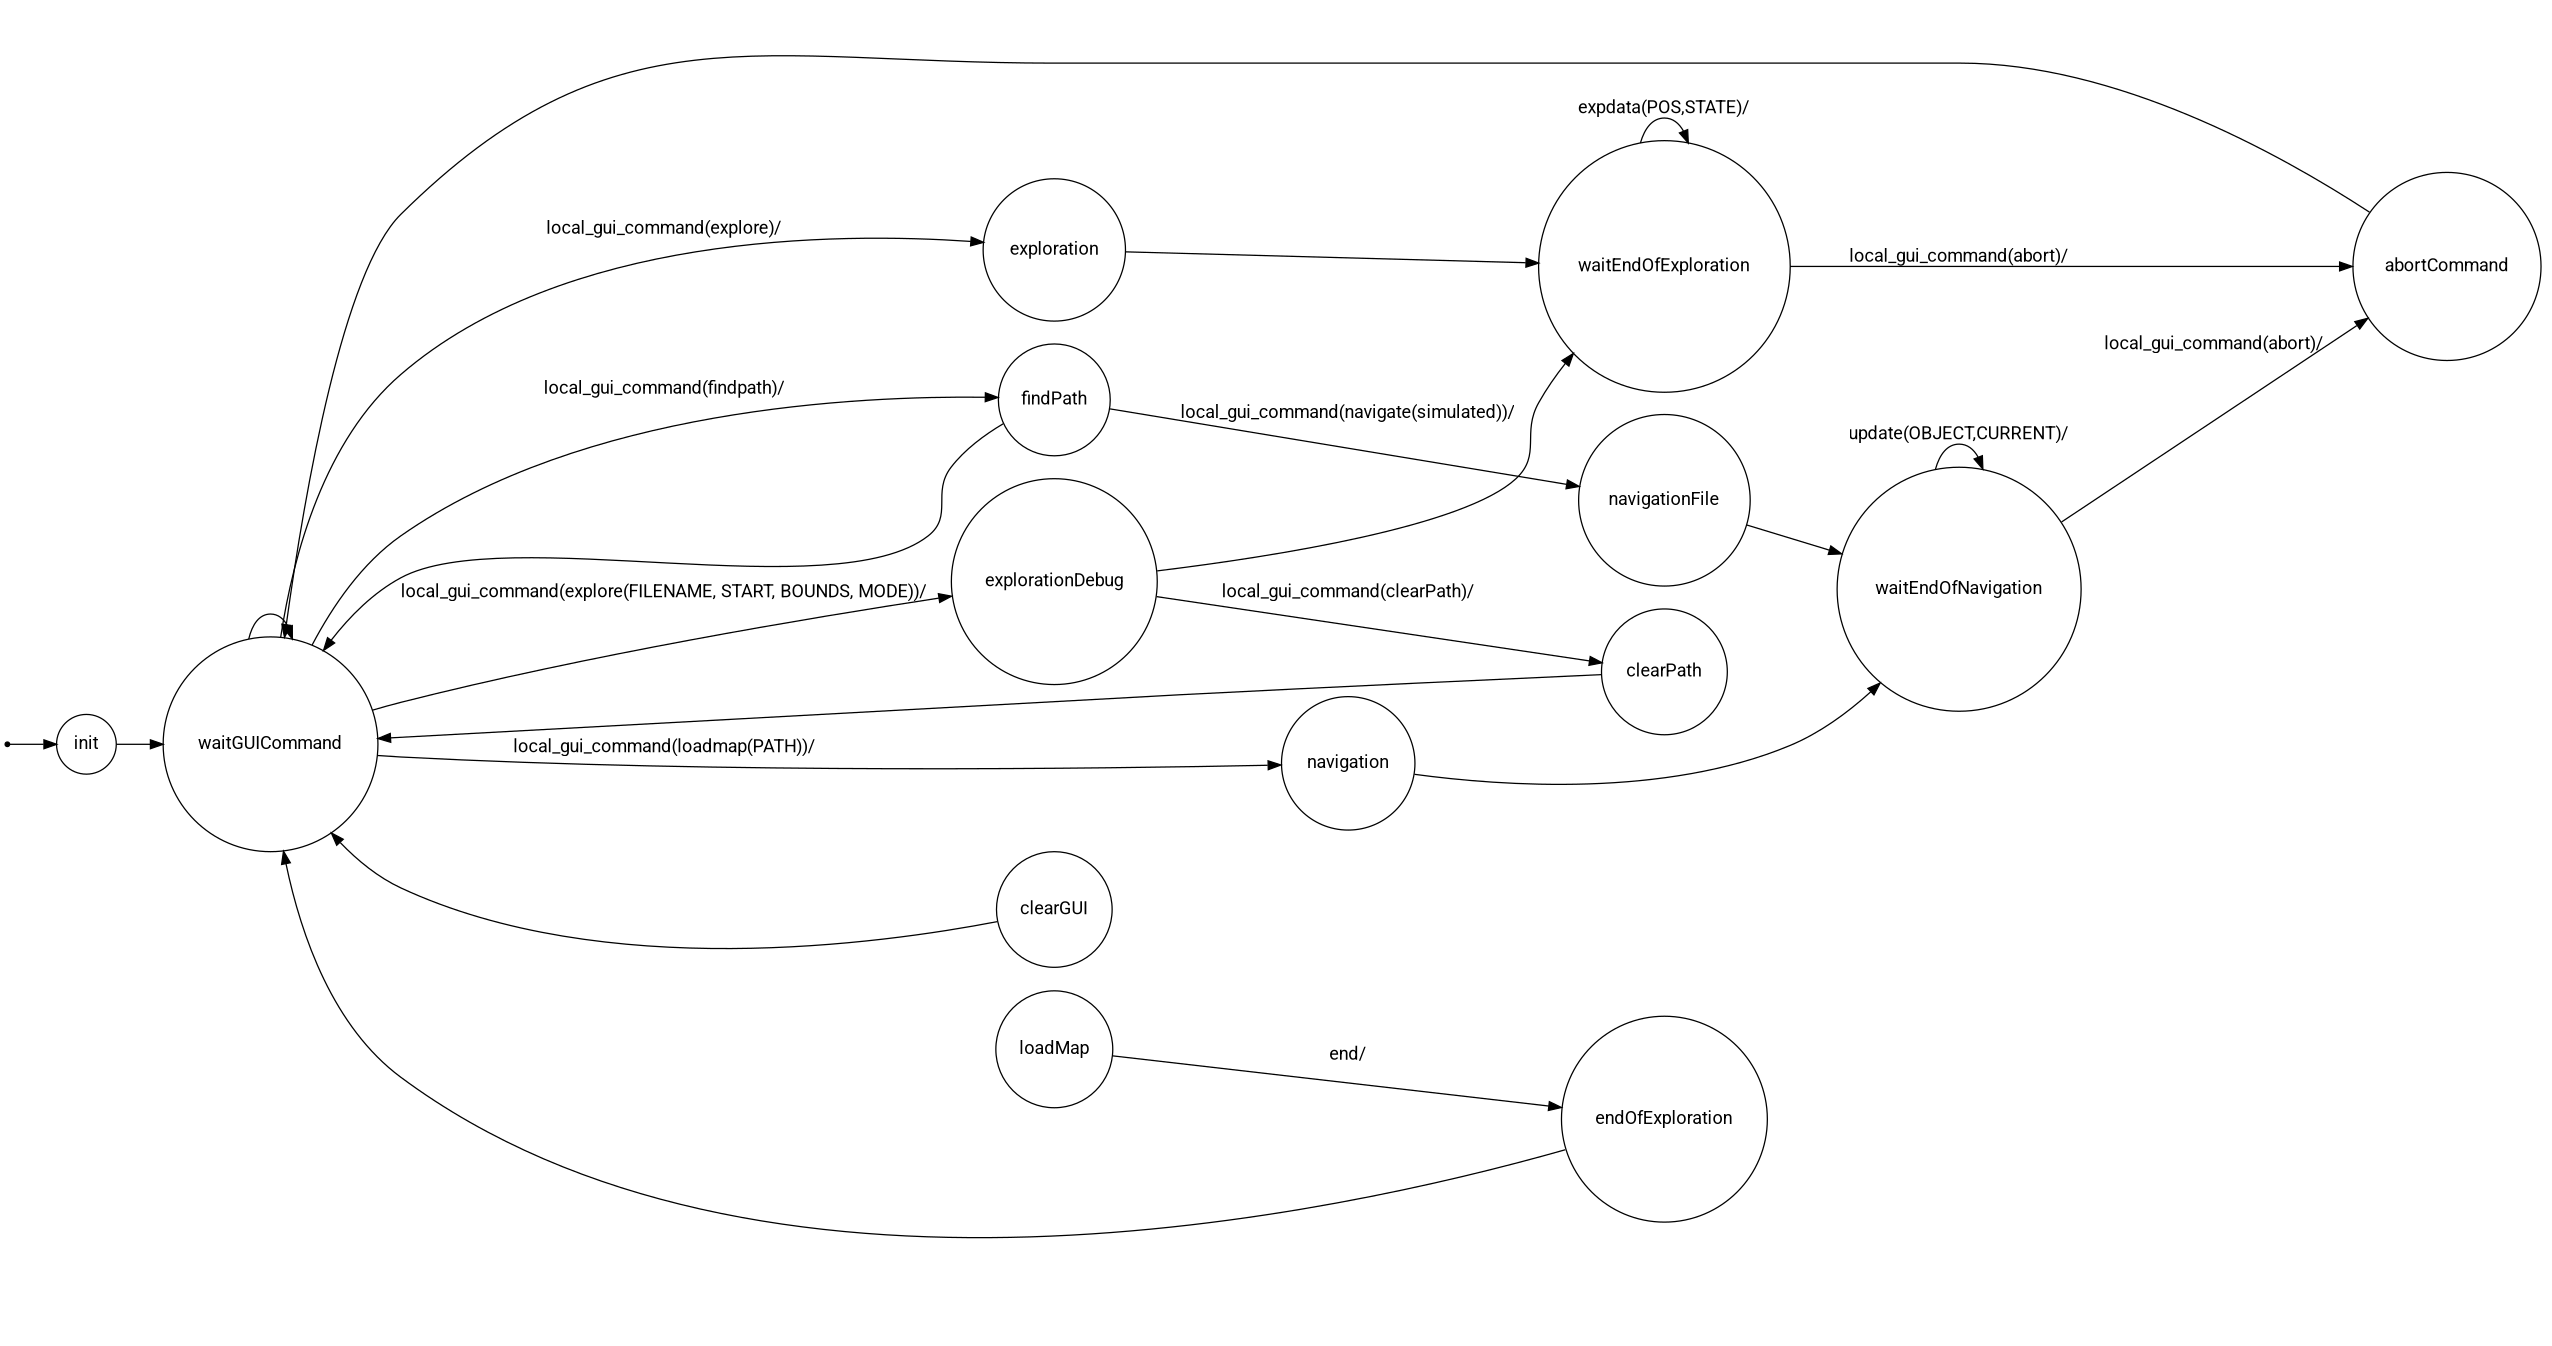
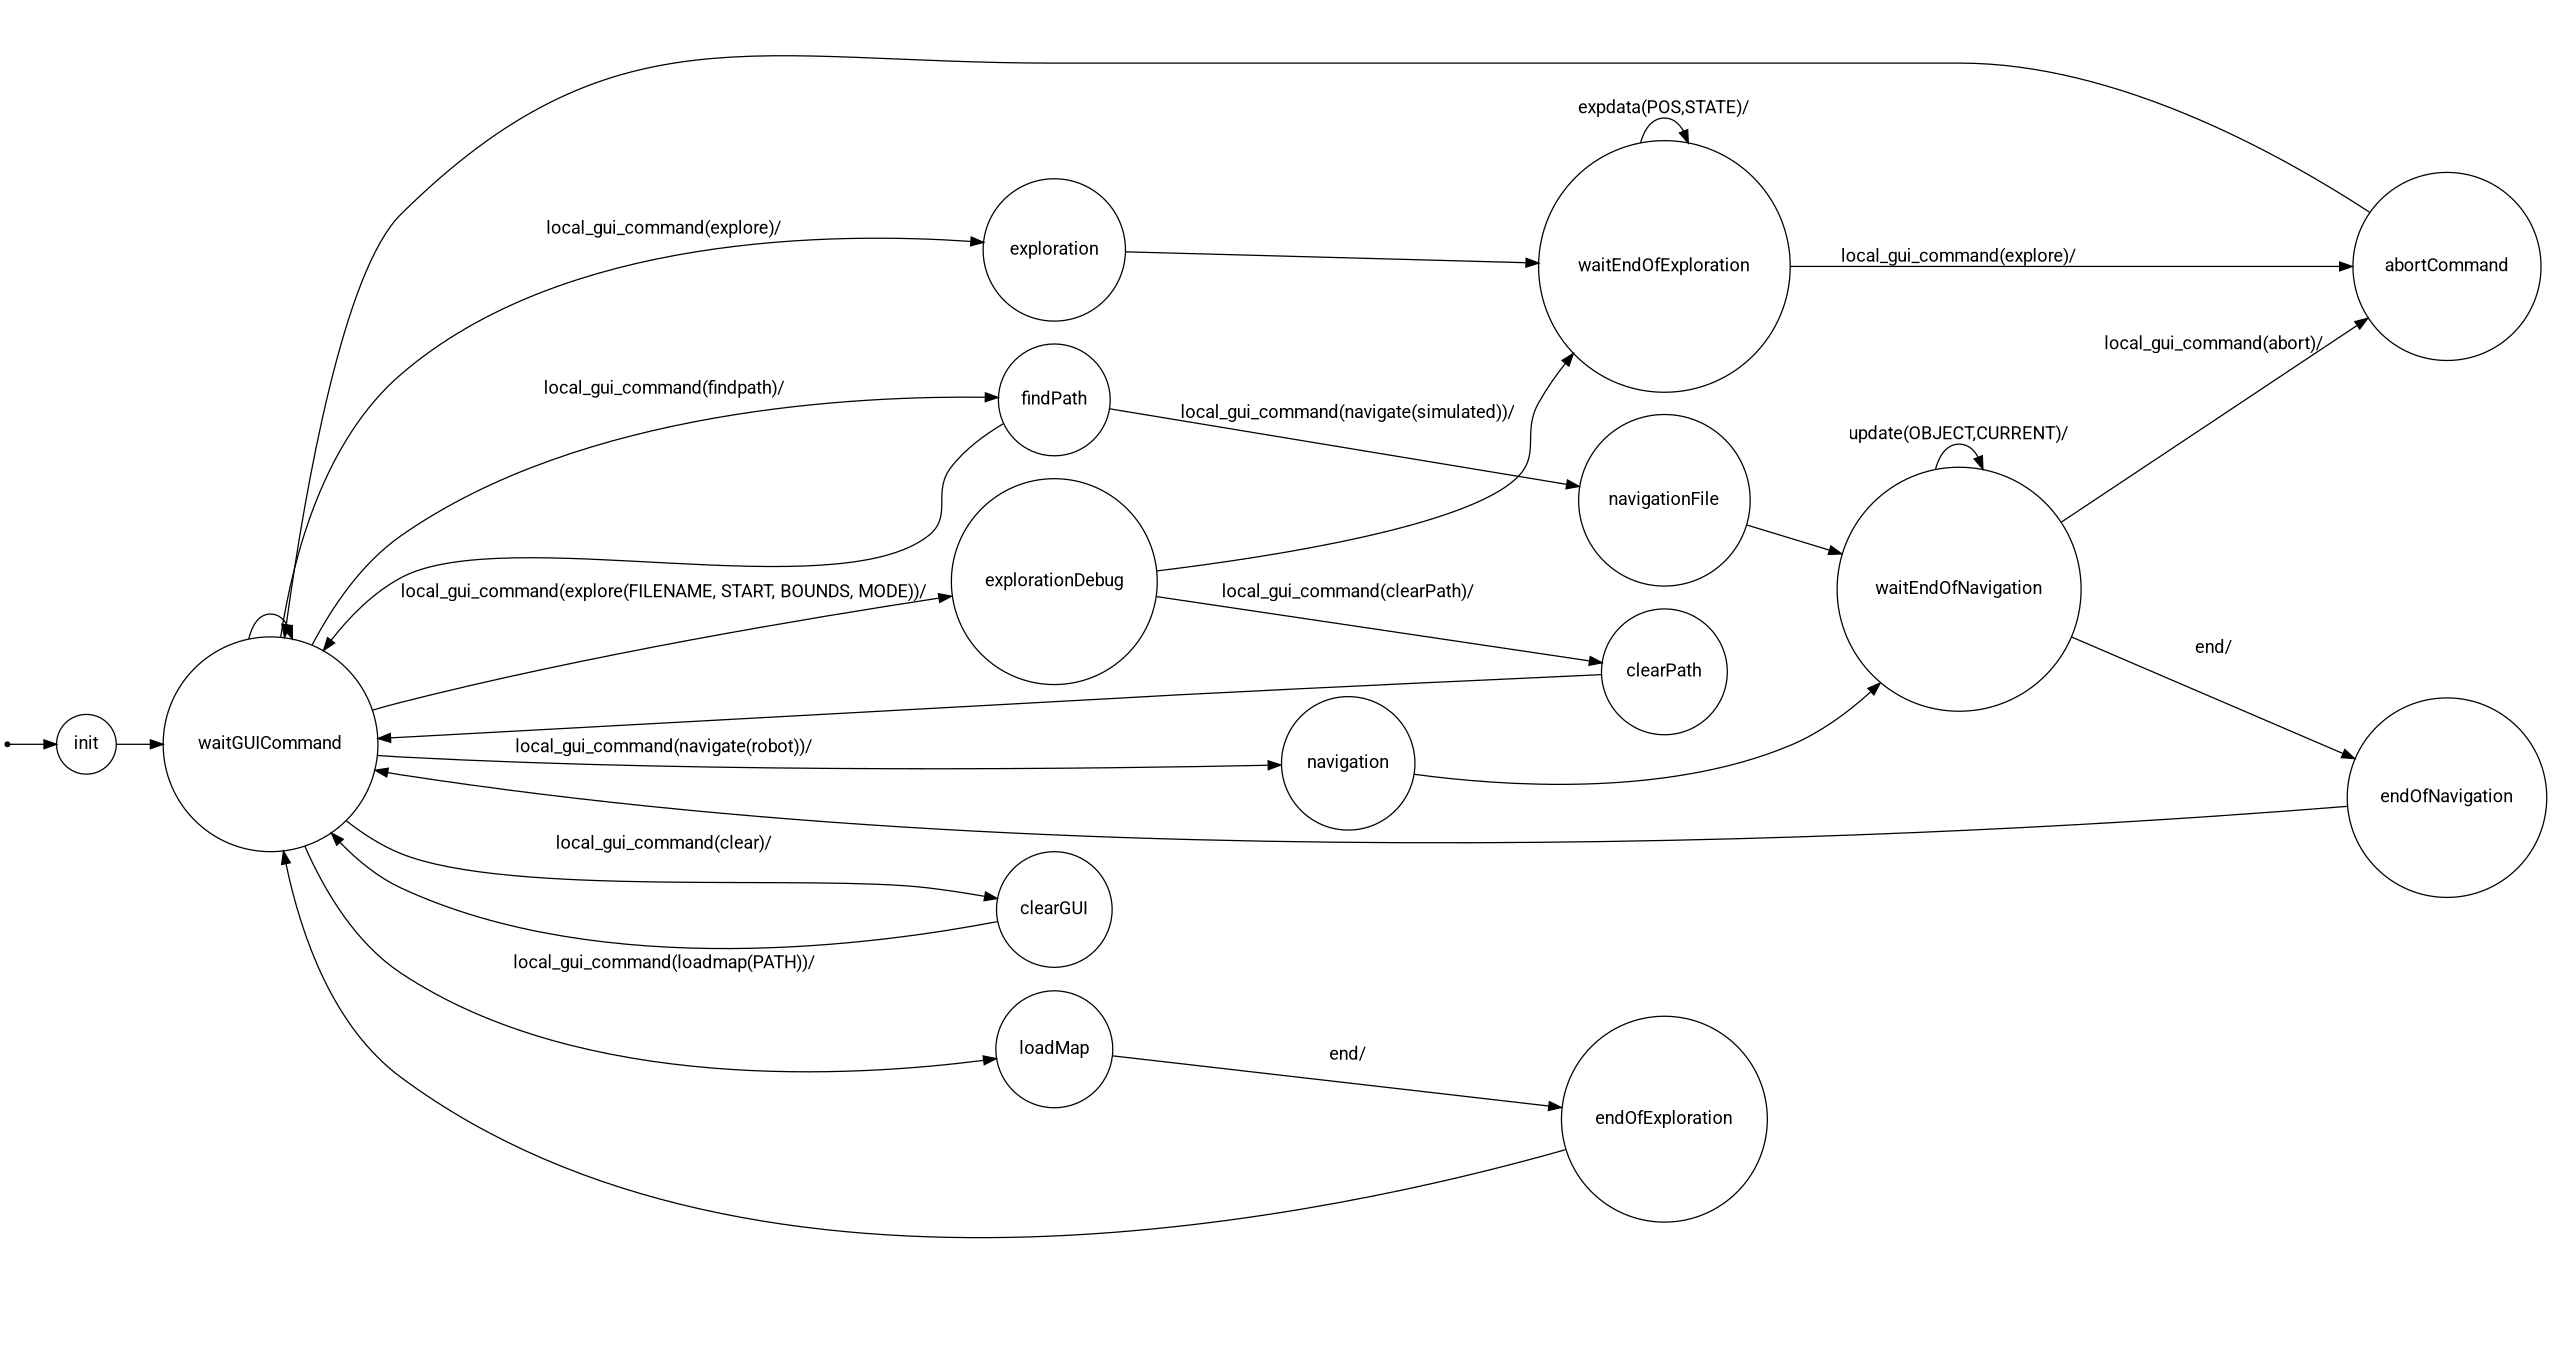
edge "waitEndOfExploration" -> "abortCommand": label "local_gui_command(abort)/" -> "local_gui_command(explore)/"
edge "waitGUICommand" -> "navigation": label "local_gui_command(loadmap(PATH))/" -> "local_gui_command(navigate(robot))/"
node "endOfNavigation": added
edge "waitGUICommand" -> "clearGUI": added, label "local_gui_command(clear)/"
edge "waitGUICommand" -> "loadMap": added, label "local_gui_command(loadmap(PATH))/"
